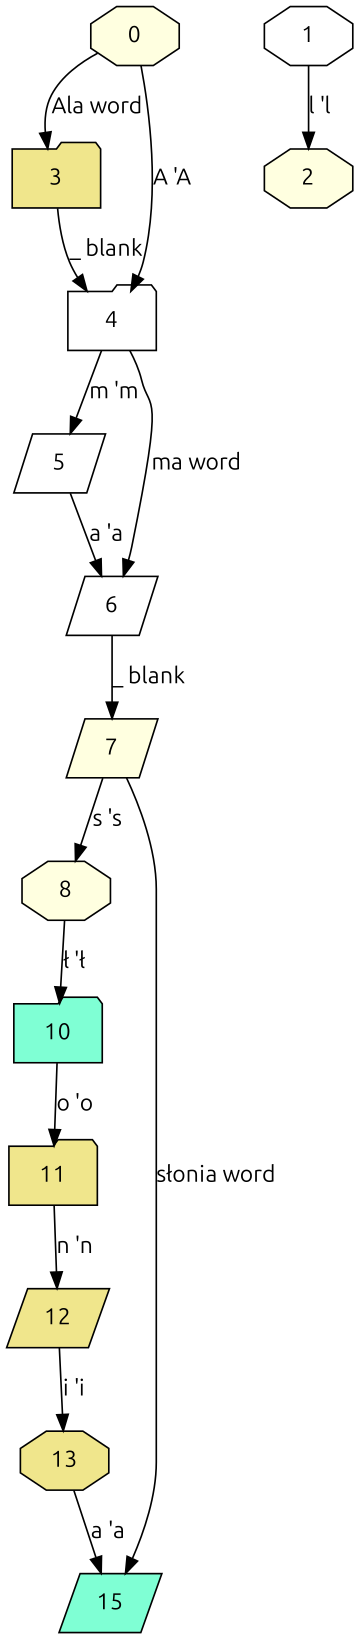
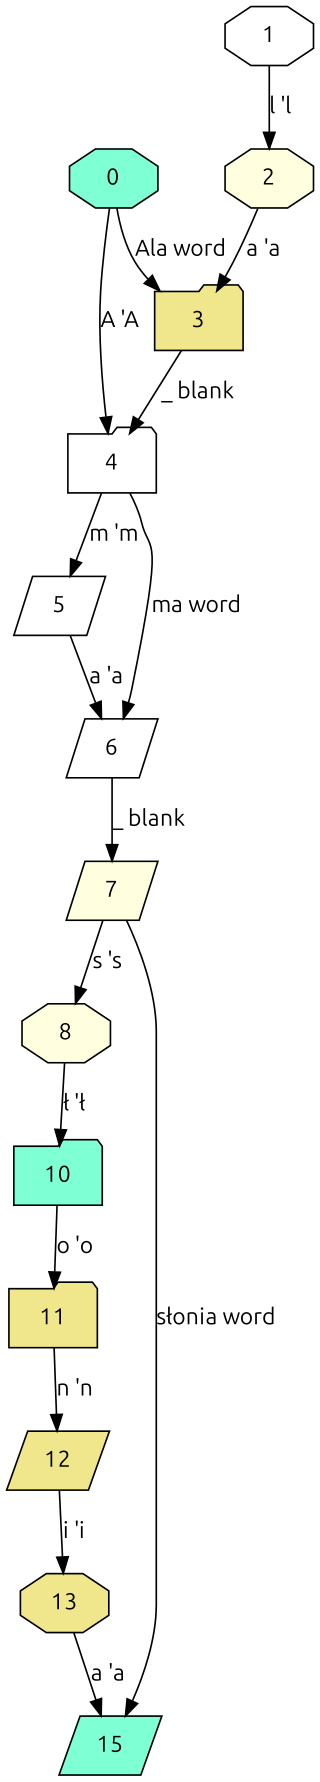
node "0": fillcolor lightyellow -> aquamarine
edge "2" -> "3": added, label "a 'a"
